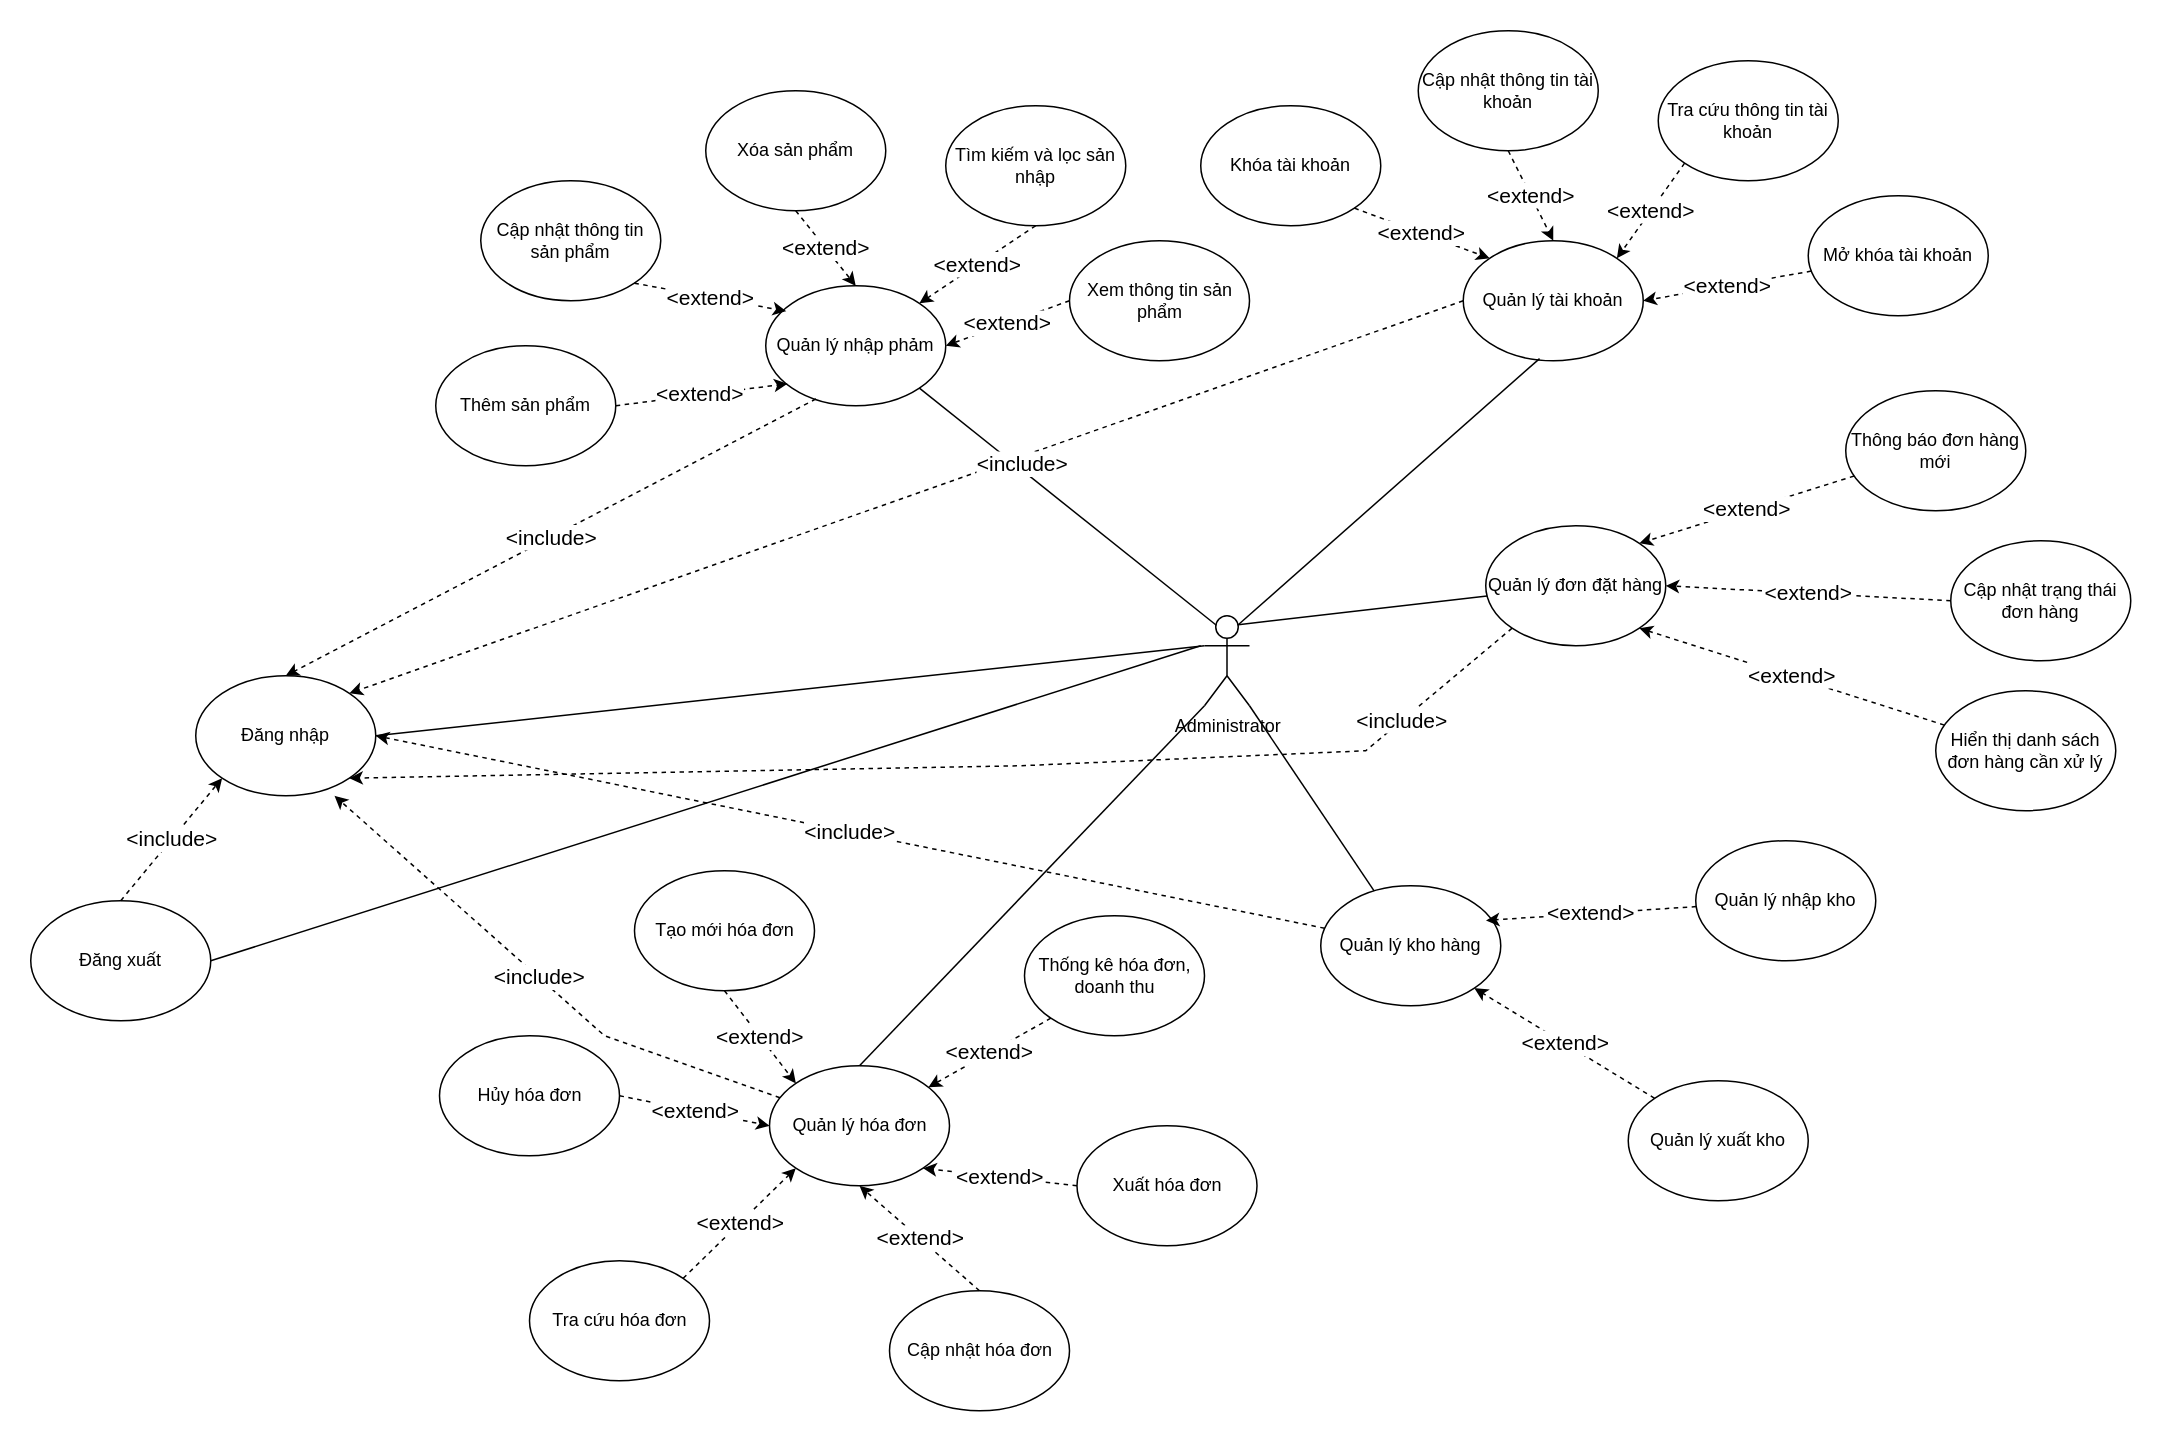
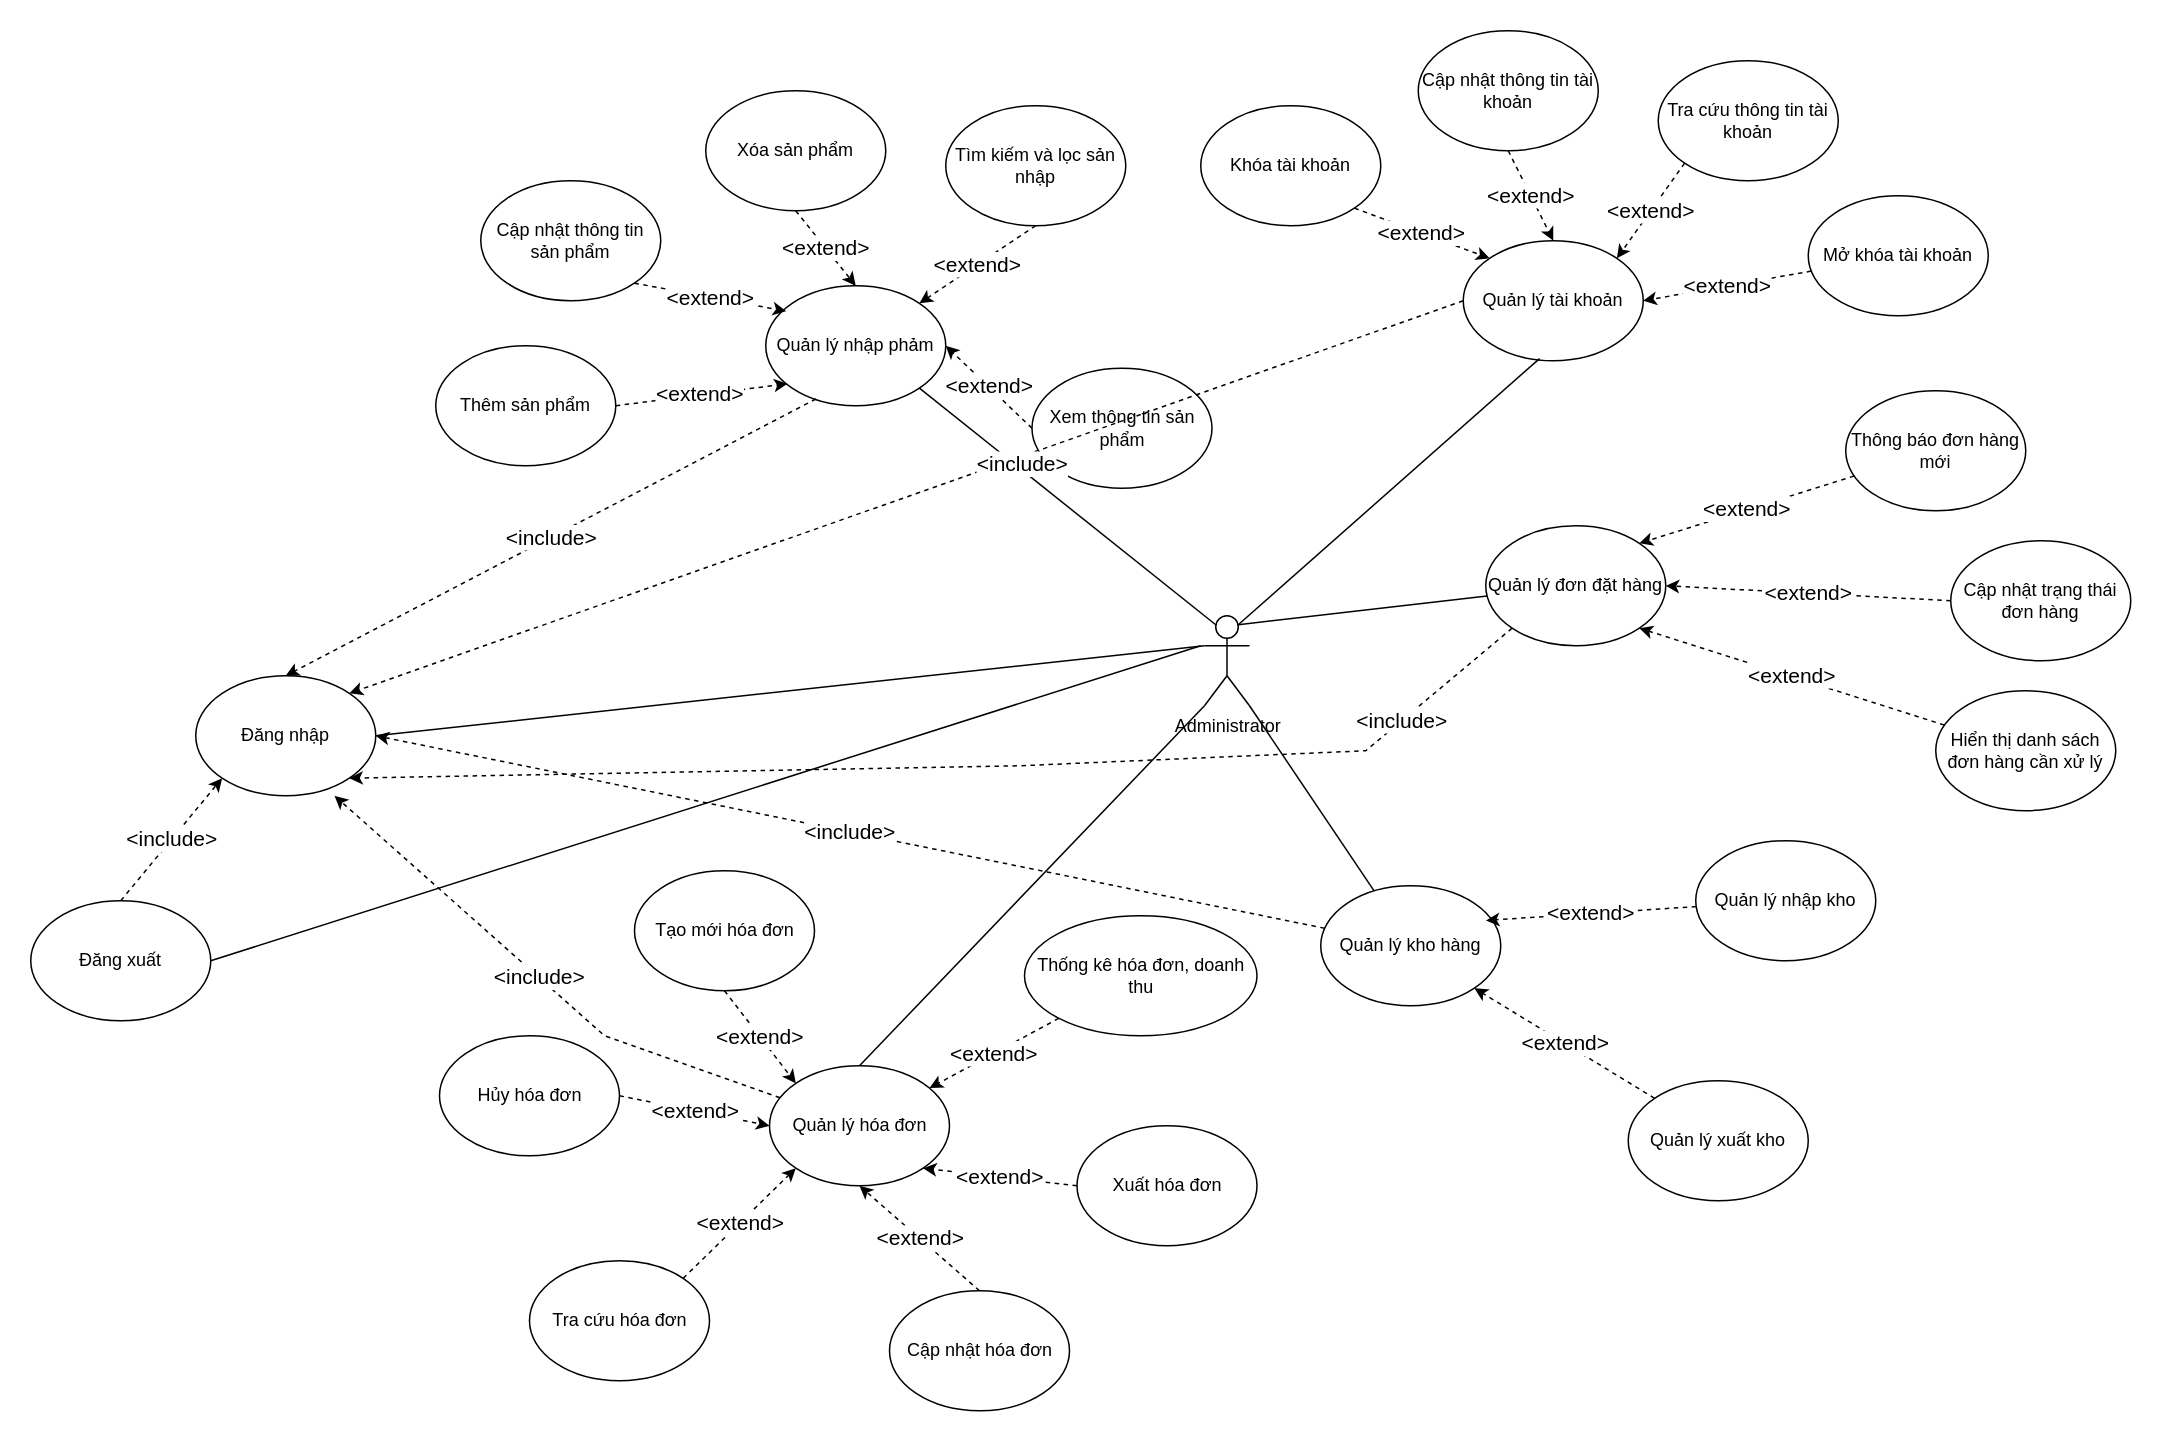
node "Xem thông tin sản phẩm": moved (1160, 301) -> (1122, 428)
node "Thống kê hóa đơn, doanh thu": size 180x120 -> 233x120
